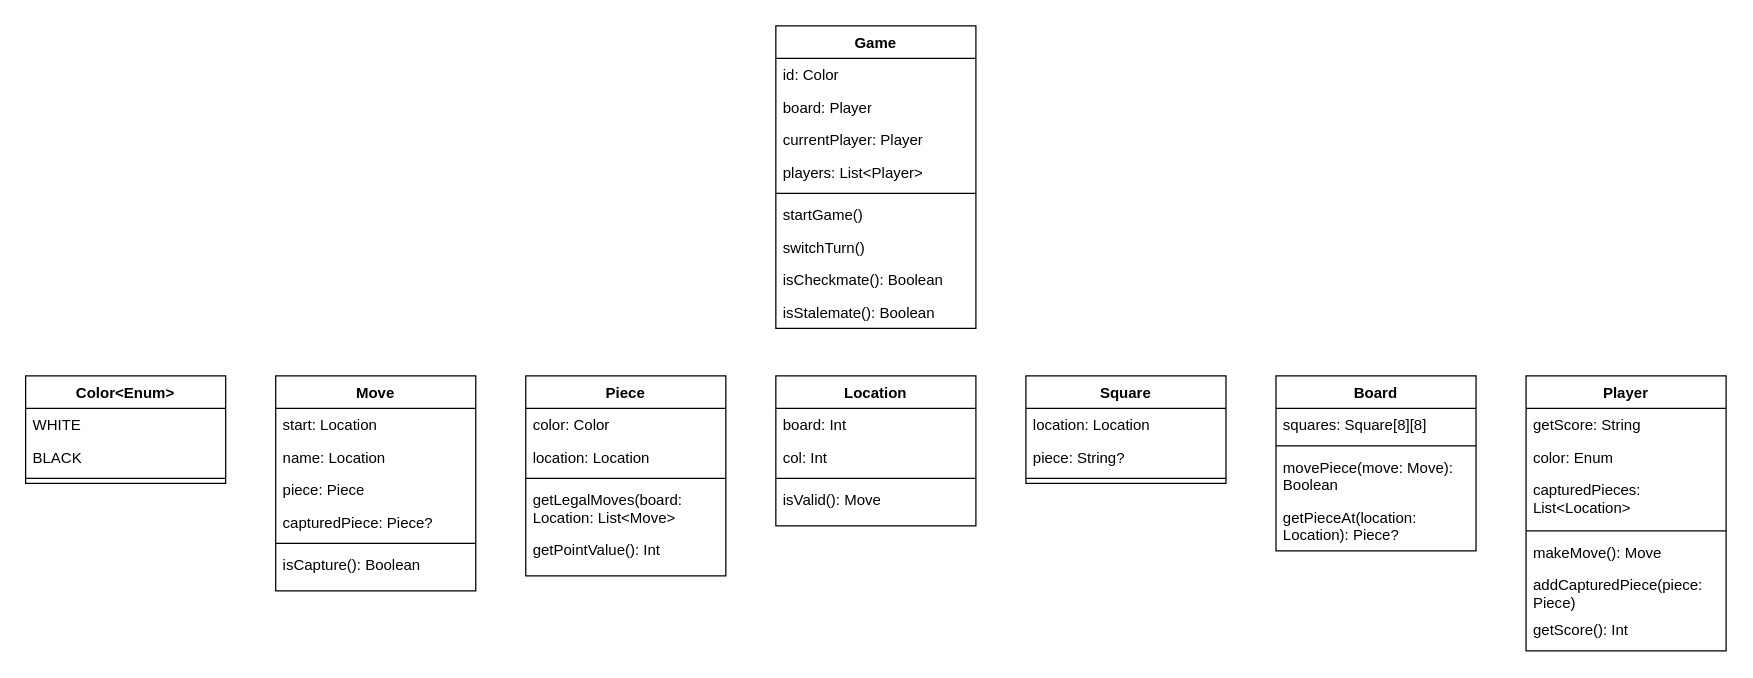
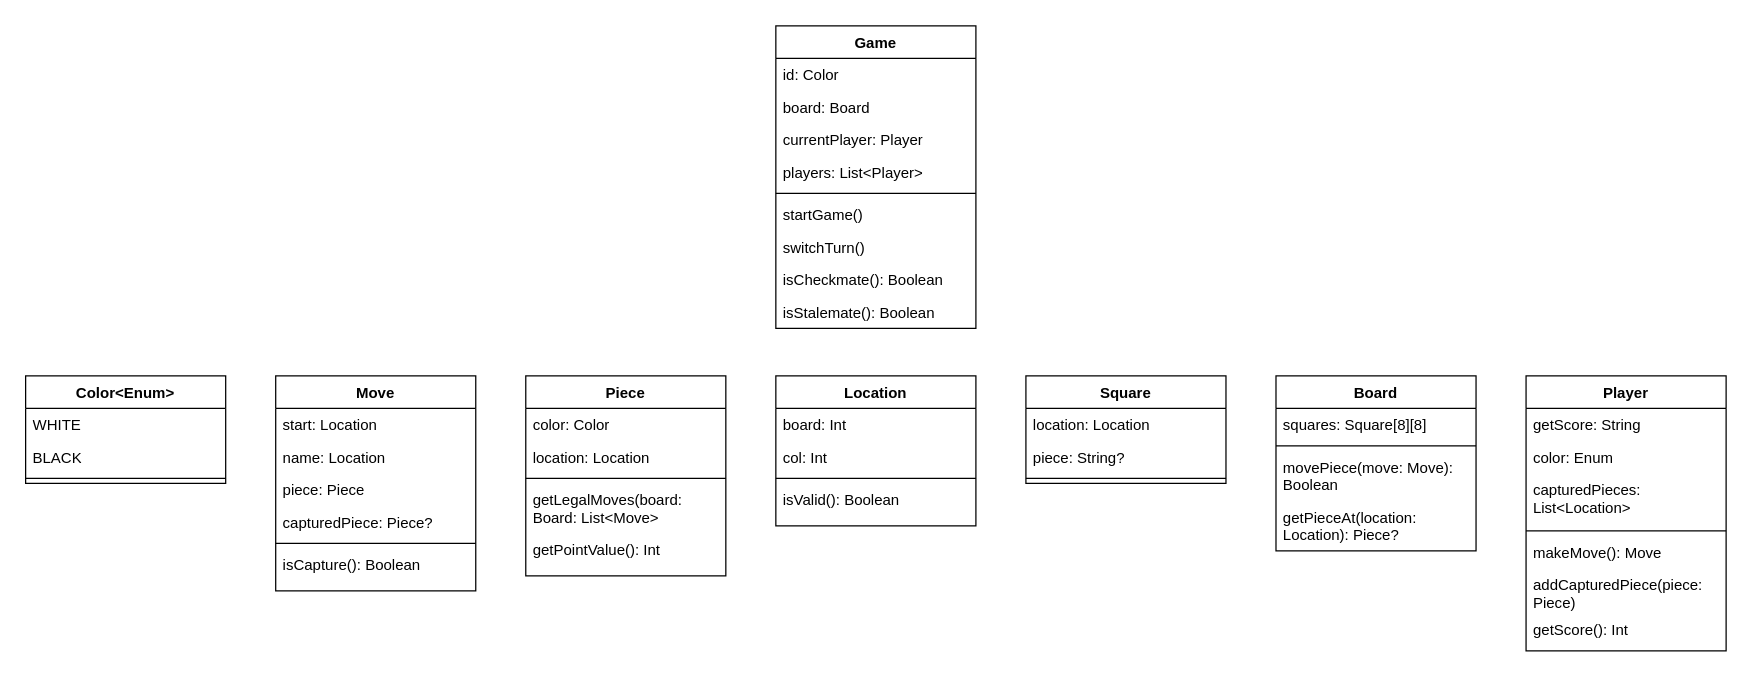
node "board: Player": label "board: Player" -> "board: Board"
node "isValid(): Move": label "isValid(): Move" -> "isValid(): Boolean"
node "getLegalMoves(board: Location: List<Move>": label "getLegalMoves(board: Location: List<Move>" -> "getLegalMoves(board: Board: List<Move>"
